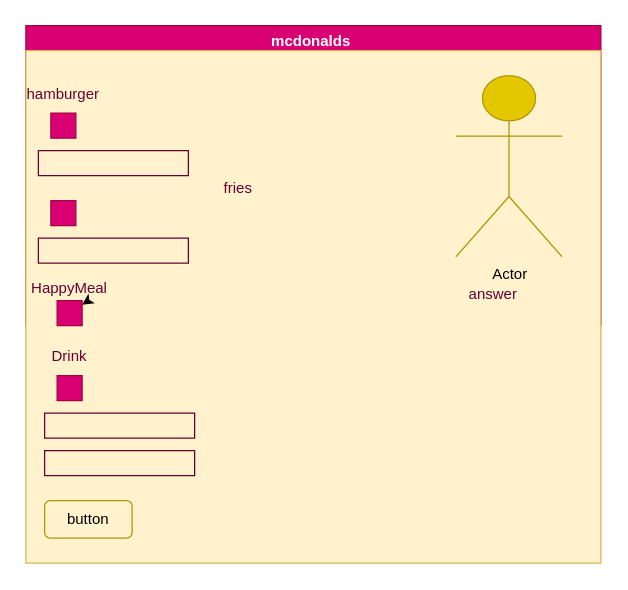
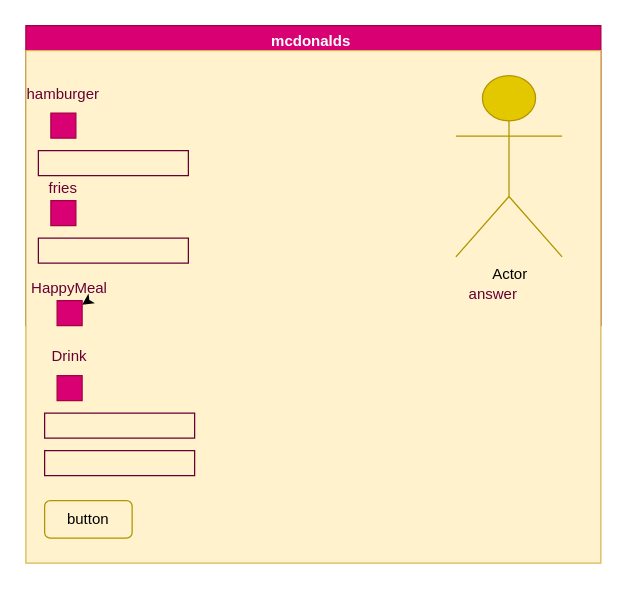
node "fries": moved (238, 188) -> (63, 188)
